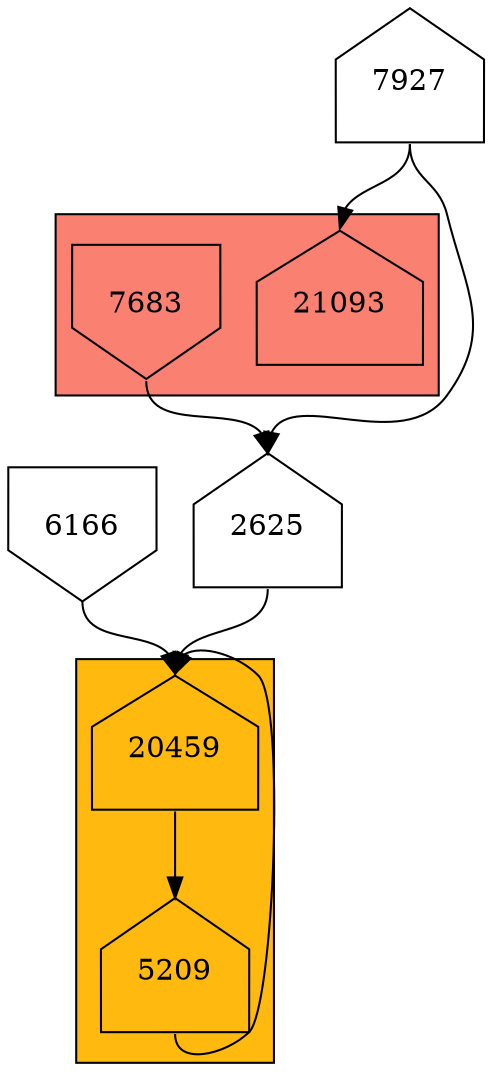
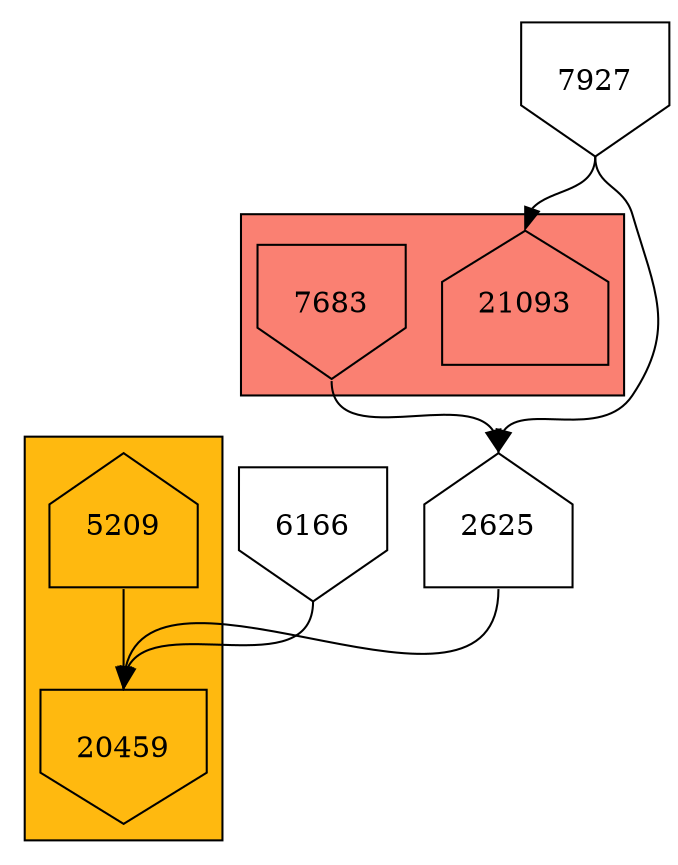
node "7927": shape house -> invhouse
node "20459": shape house -> invhouse
edge "20459" -> "5209": removed
